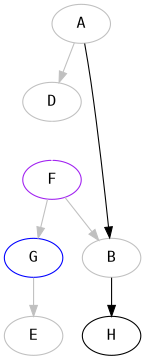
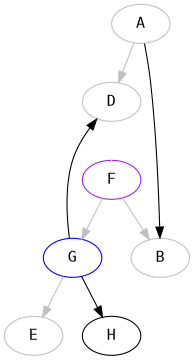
edge "G" -> "D": added
edge "B" -> "H": now "G" -> "H"
